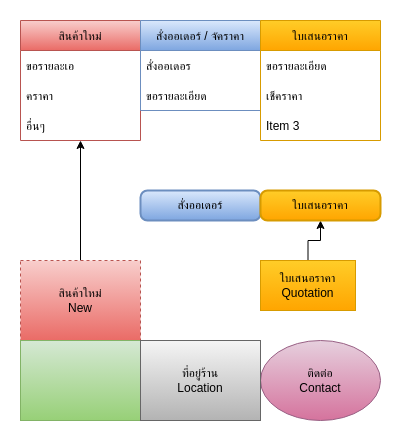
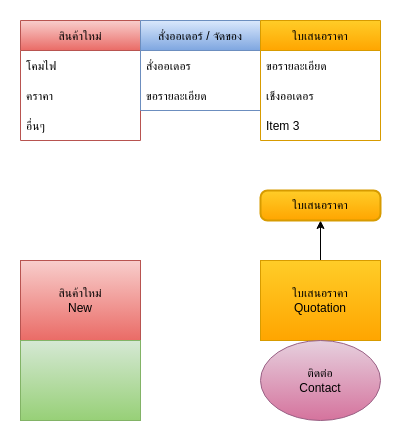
node "สั่งออเดอร์ / จัคราคา": label "สั่งออเดอร์ / จัคราคา" -> "สั่งออเดอร์ / จัดของ"
node "ขอรายละเอ": label "ขอรายละเอ" -> "โคมไฟ"
node "เช็คราคา": label "เช็คราคา" -> "เช็งออเดอร"
edge "สินค้าใหม่ New" -> "สินค้าใหม่": removed
node "สั่งออเดอร์": removed
node "ใบเสนอราคา Quotation": size 95x50 -> 120x80
node "สินค้าใหม่ New": style dashed -> solid
node "ที่อยู่ร้าน Location": removed
